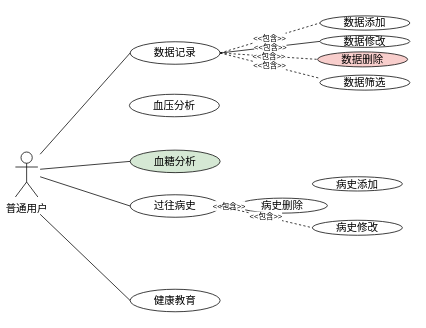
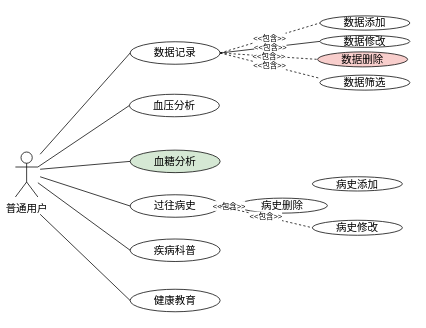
edge "血压分析" -- "普通用户": added
edge "普通用户" -- "疾病科普": added
node "疾病科普": added
